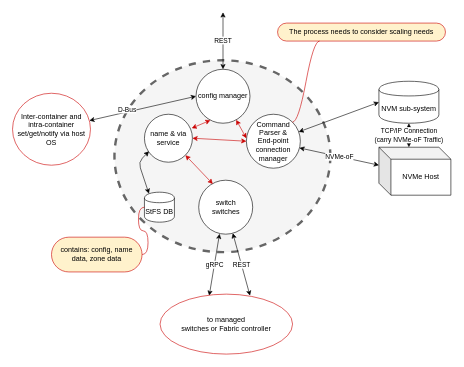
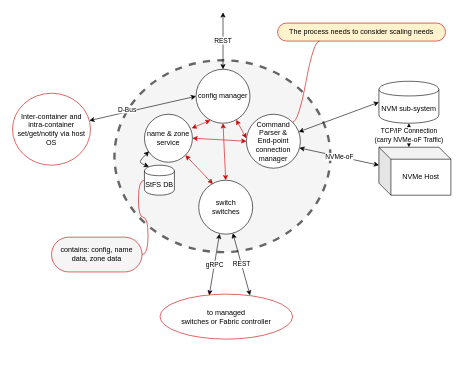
edge "config manager" -- "switch switches": added
node "name & via service": label "name & via service" -> "name & zone service"
node "StFS DB": moved (159, 207) -> (159, 180)
node "contains: config, name data, zone data": fillcolor #fff2cc -> #f5f5f5
node "to managed switches or Fabric controller": size 133x60 -> 133x45
